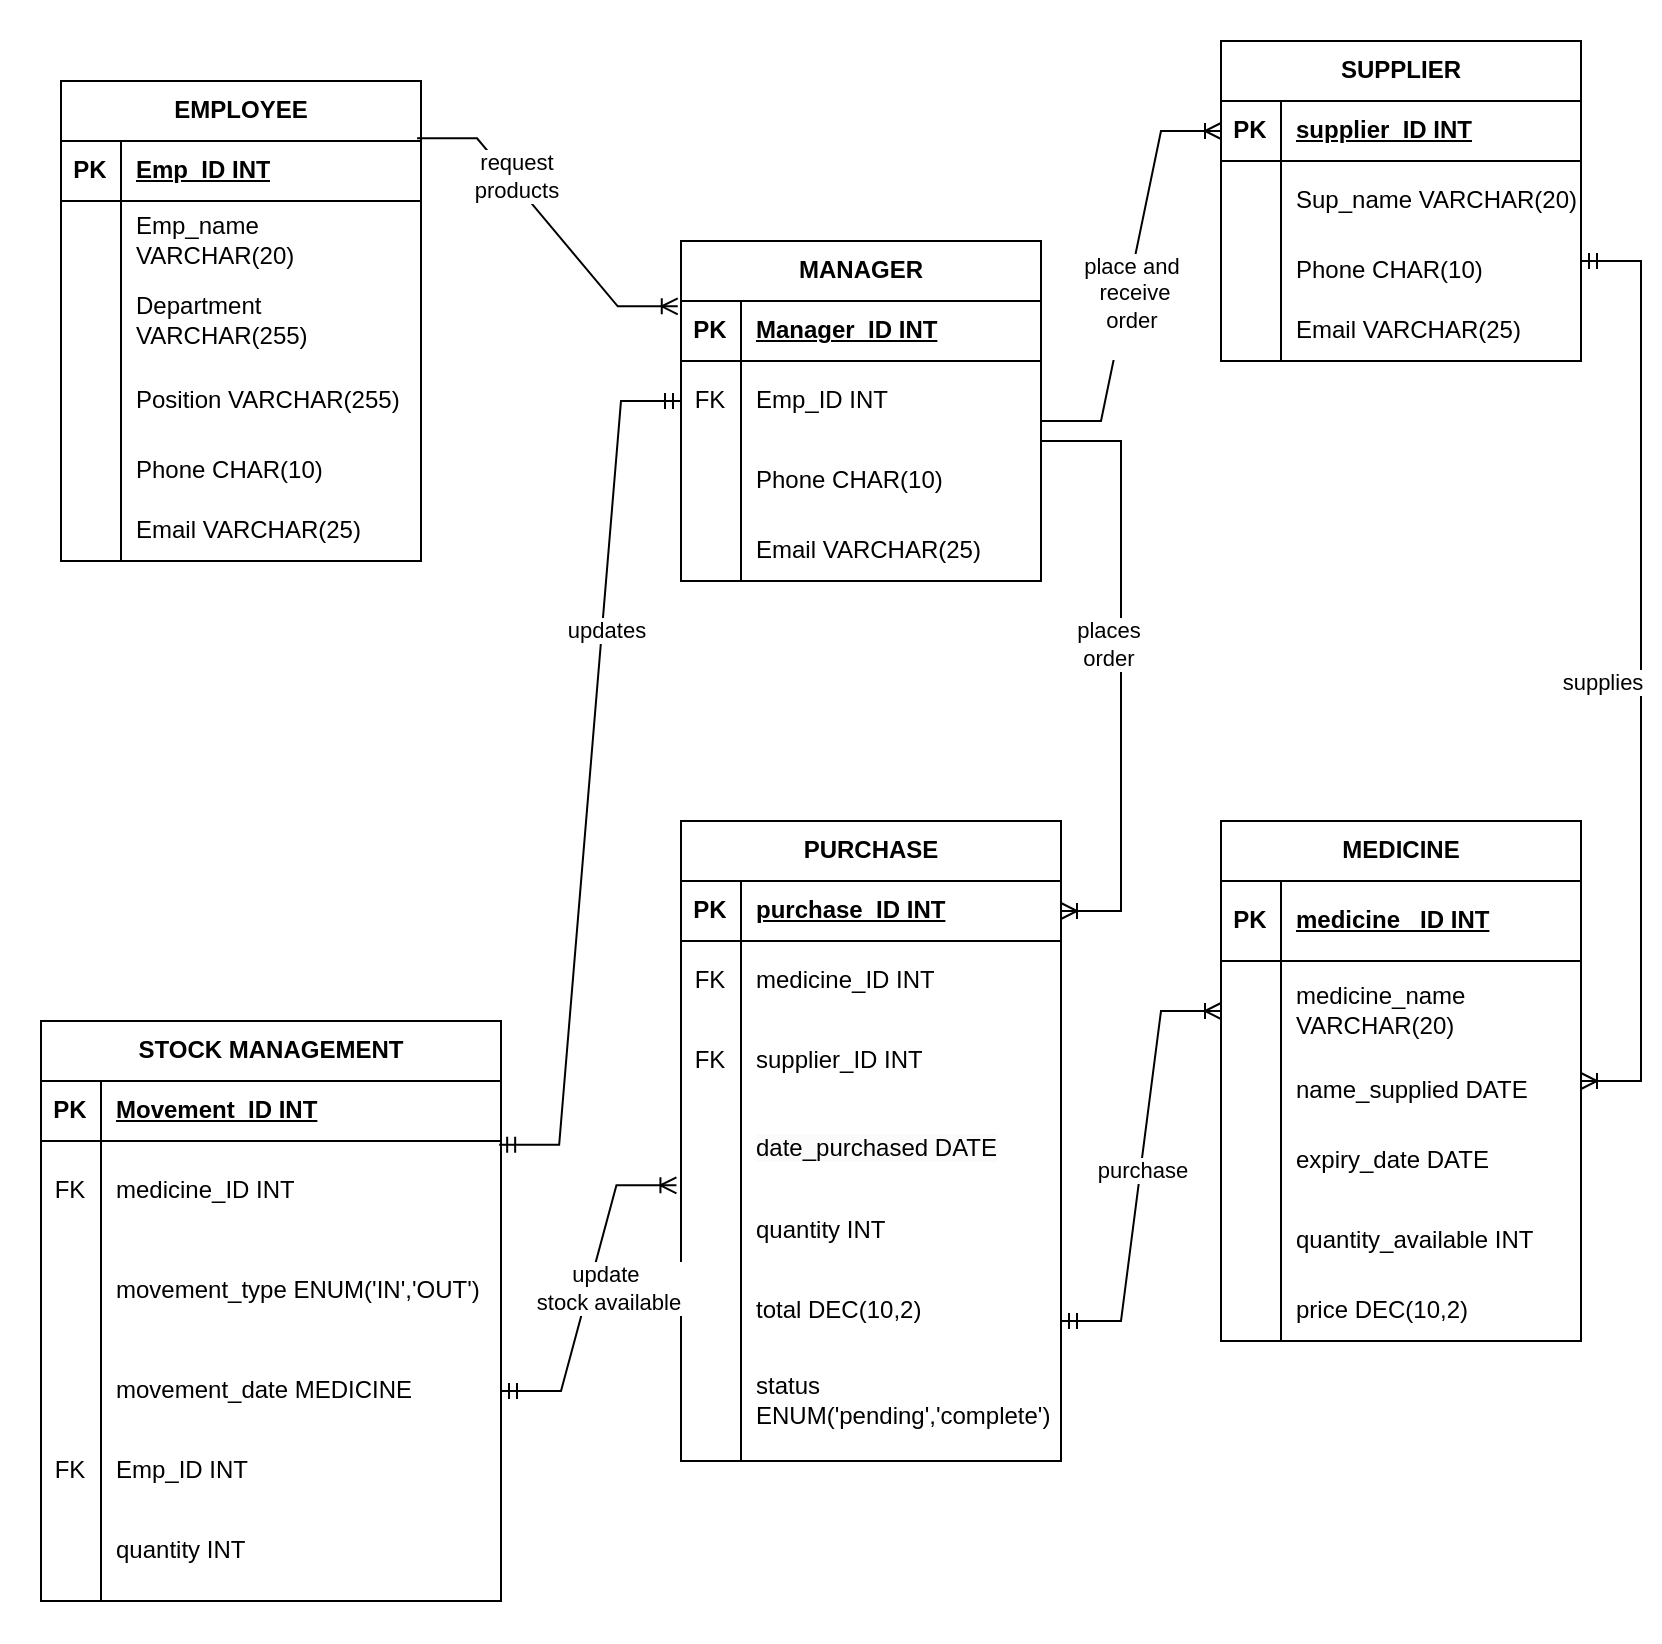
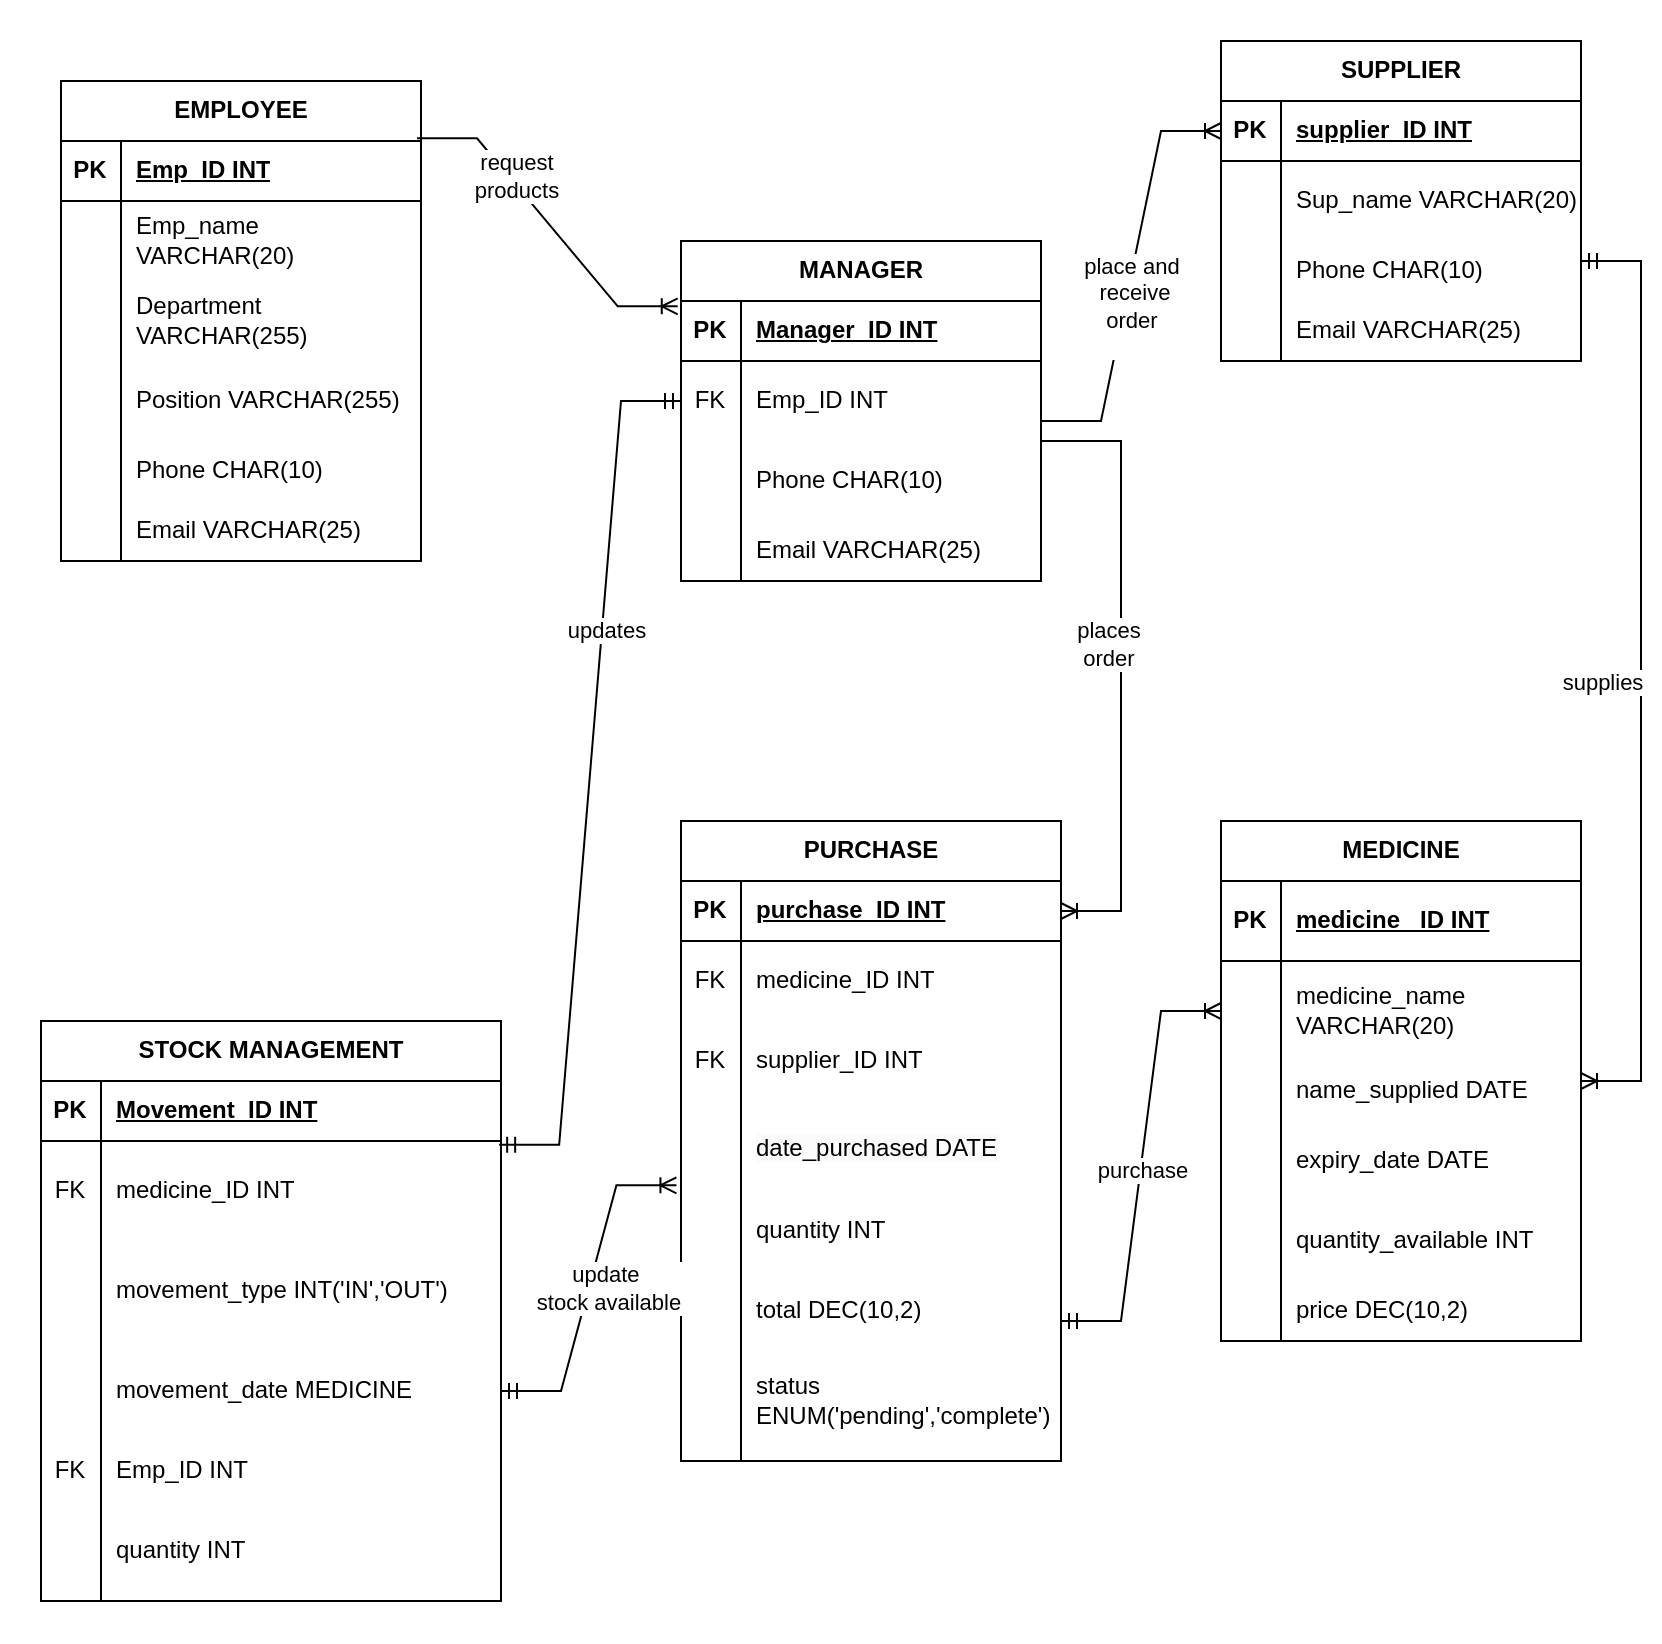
node "movement_type ENUM('IN','OUT')": label "movement_type ENUM('IN','OUT')" -> "movement_type INT('IN','OUT')"
